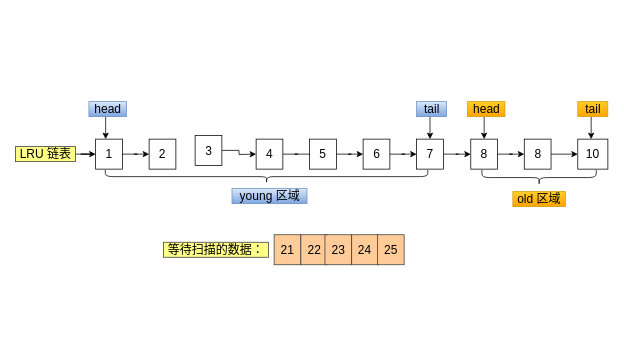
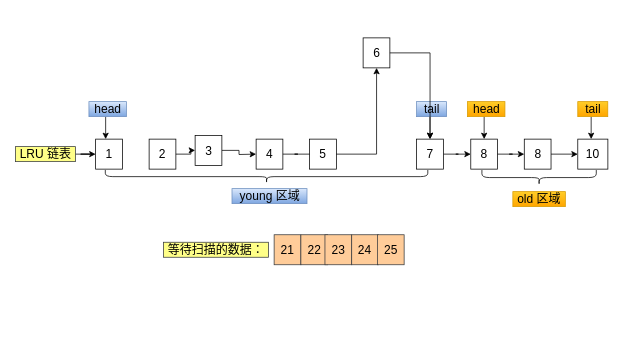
edge "1" -> "2": removed
edge "2" -> "3": added
node "6": moved (376, 154) -> (376, 53)
